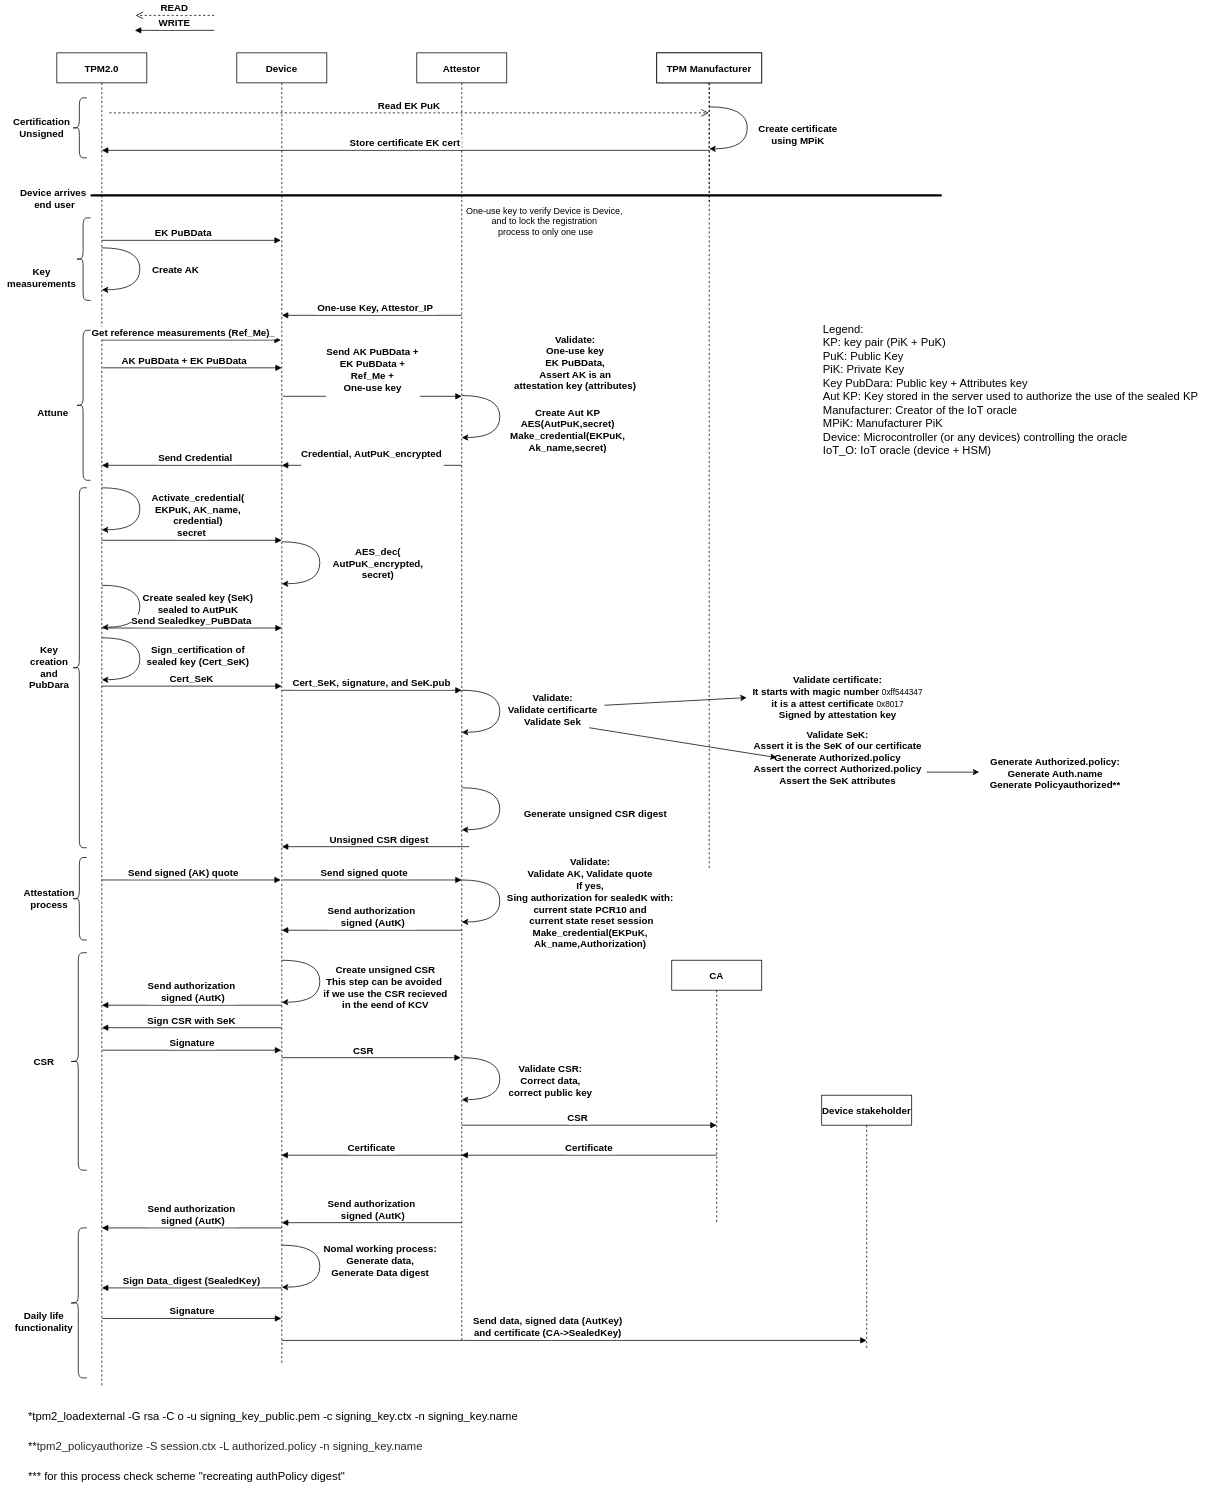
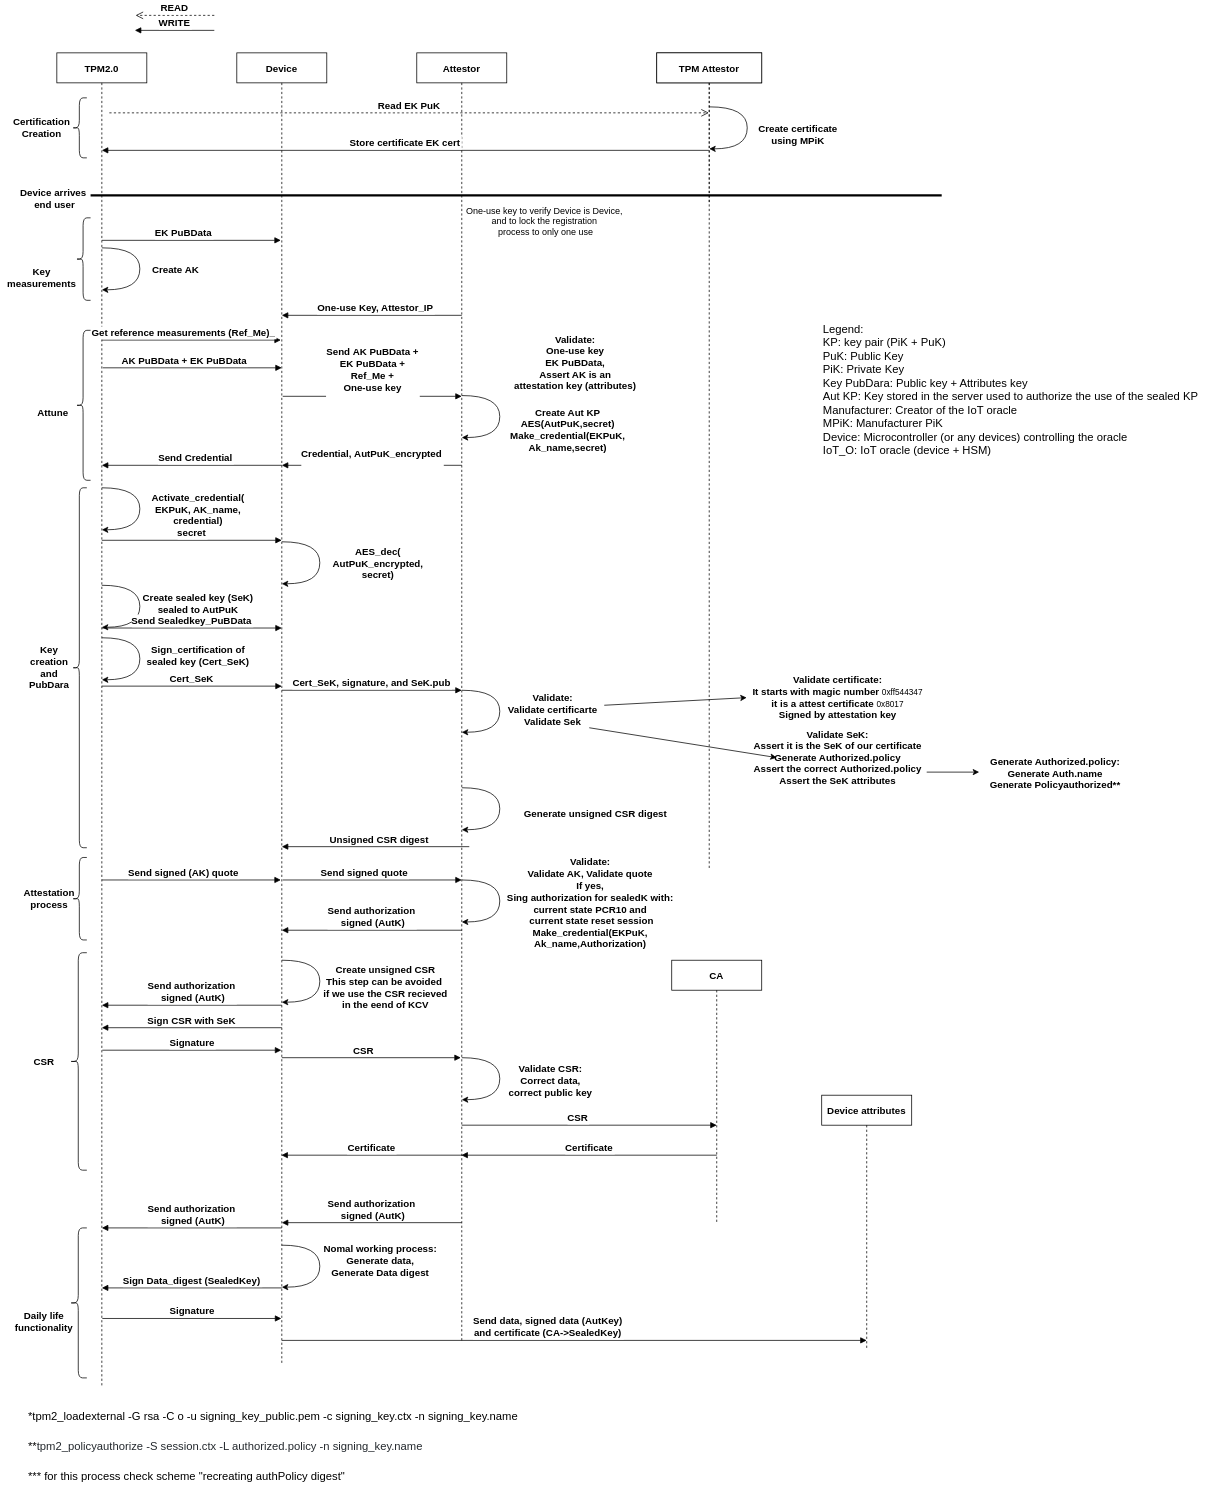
node "TPM Manufacturer": label "TPM Manufacturer" -> "TPM Attestor"
node "Certification Unsigned": label "Certification Unsigned" -> "Certification Creation"
node "Device stakeholder": label "Device stakeholder" -> "Device attributes"
